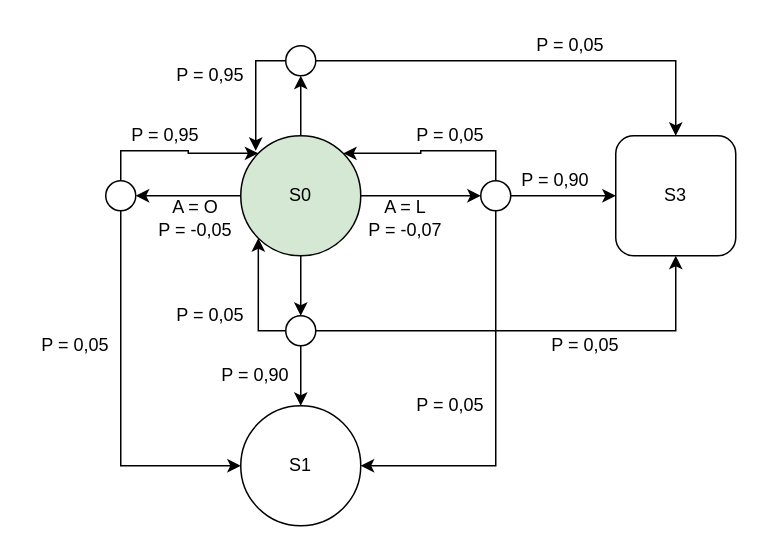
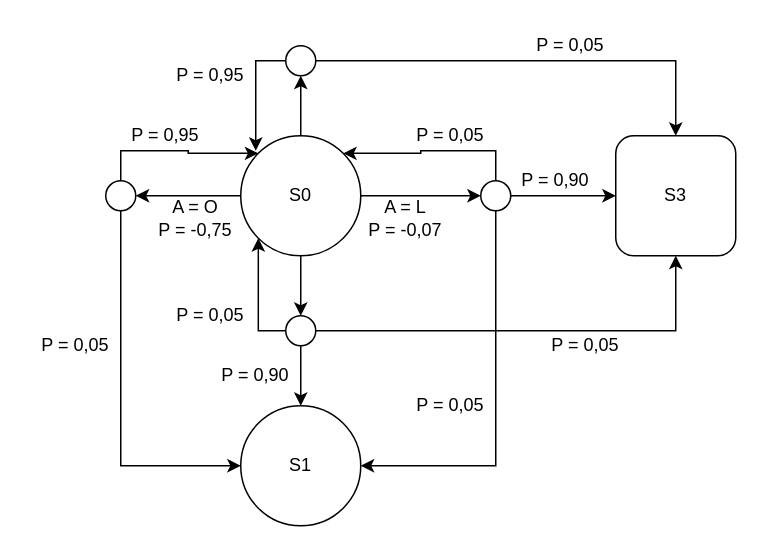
node "S0": fillcolor #d5e8d4 -> #ffffff
node "A = O P = -0,05": label "A = O P = -0,05" -> "A = O P = -0,75"
